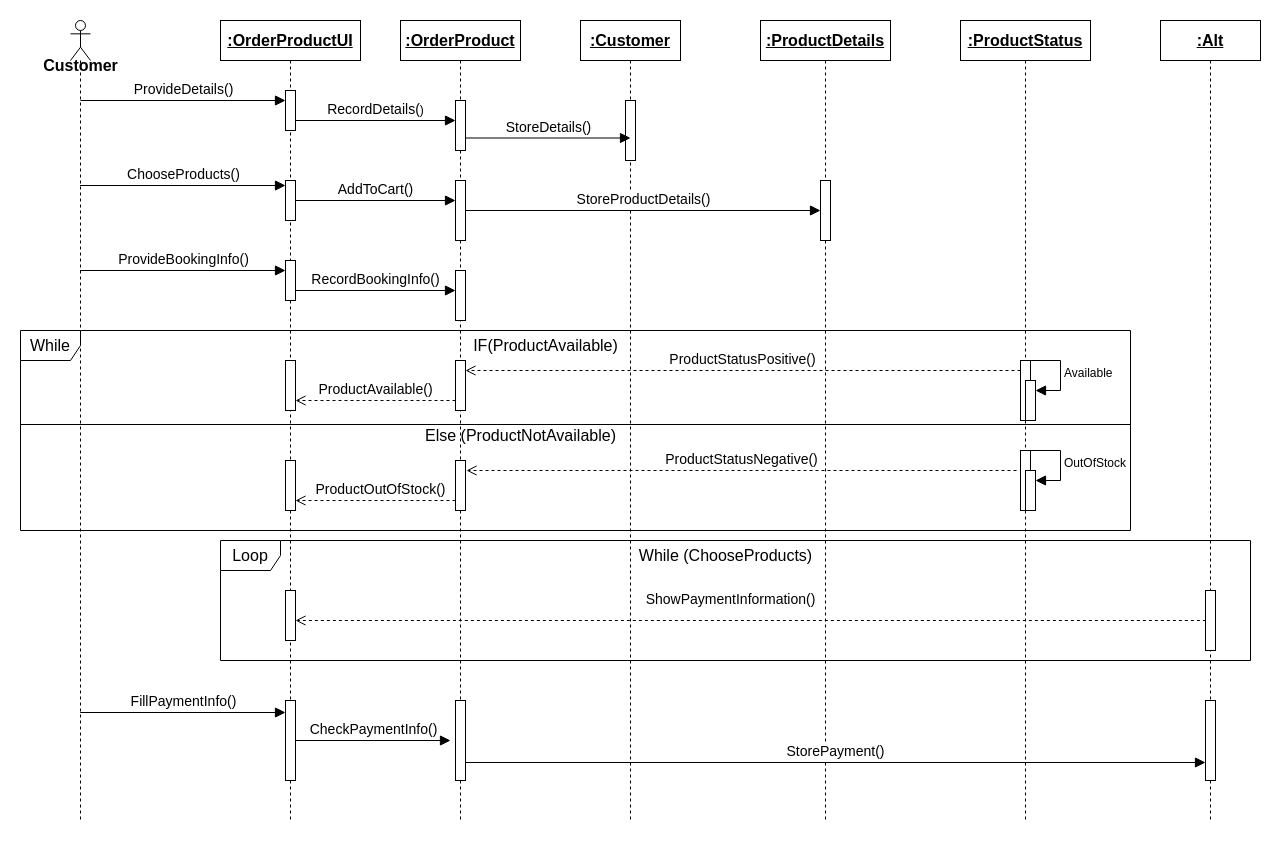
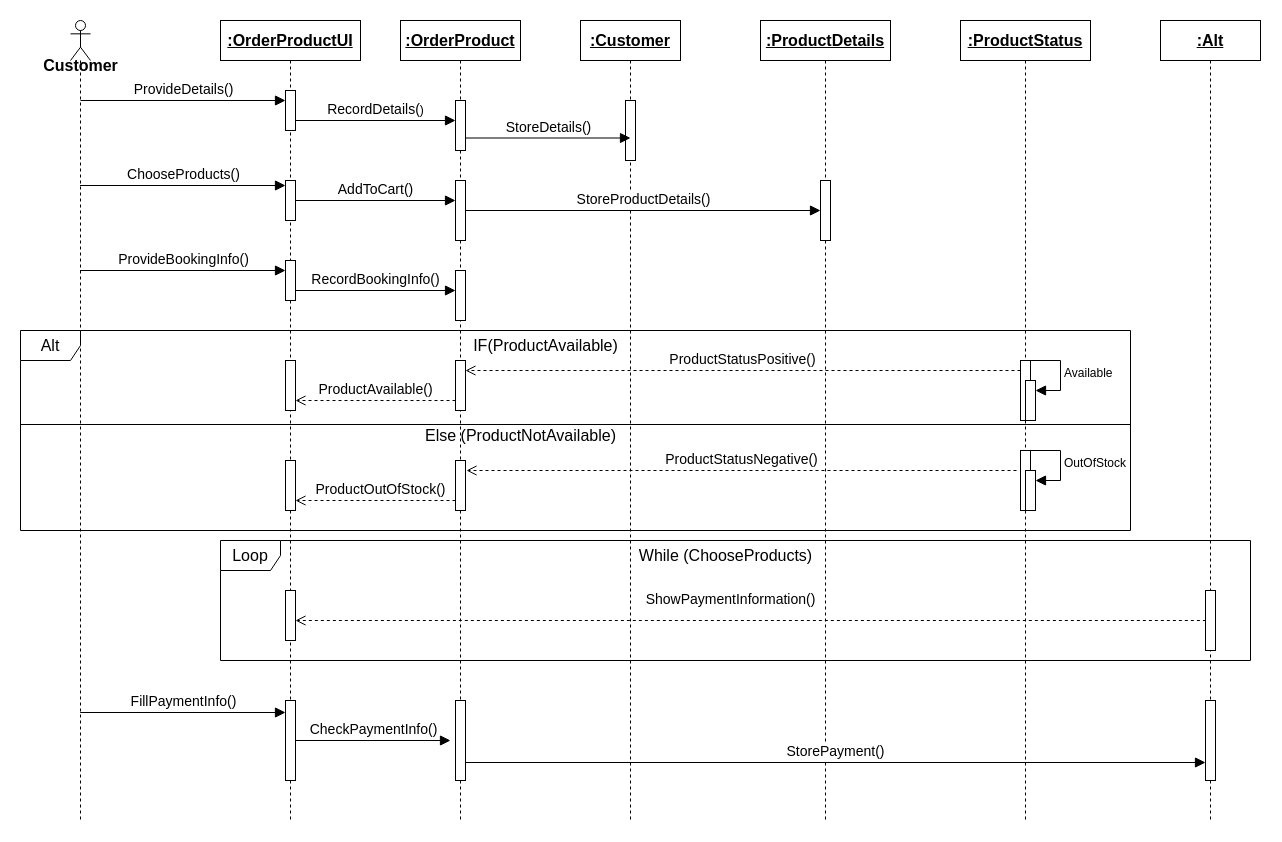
node "While": label "While" -> "Alt"
